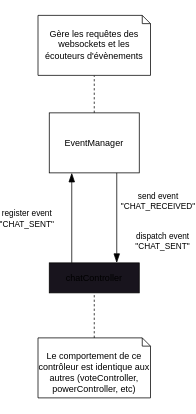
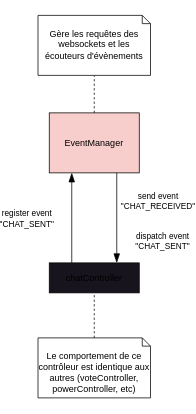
node "EventManager": fillcolor #ffffff -> #f8cecc
